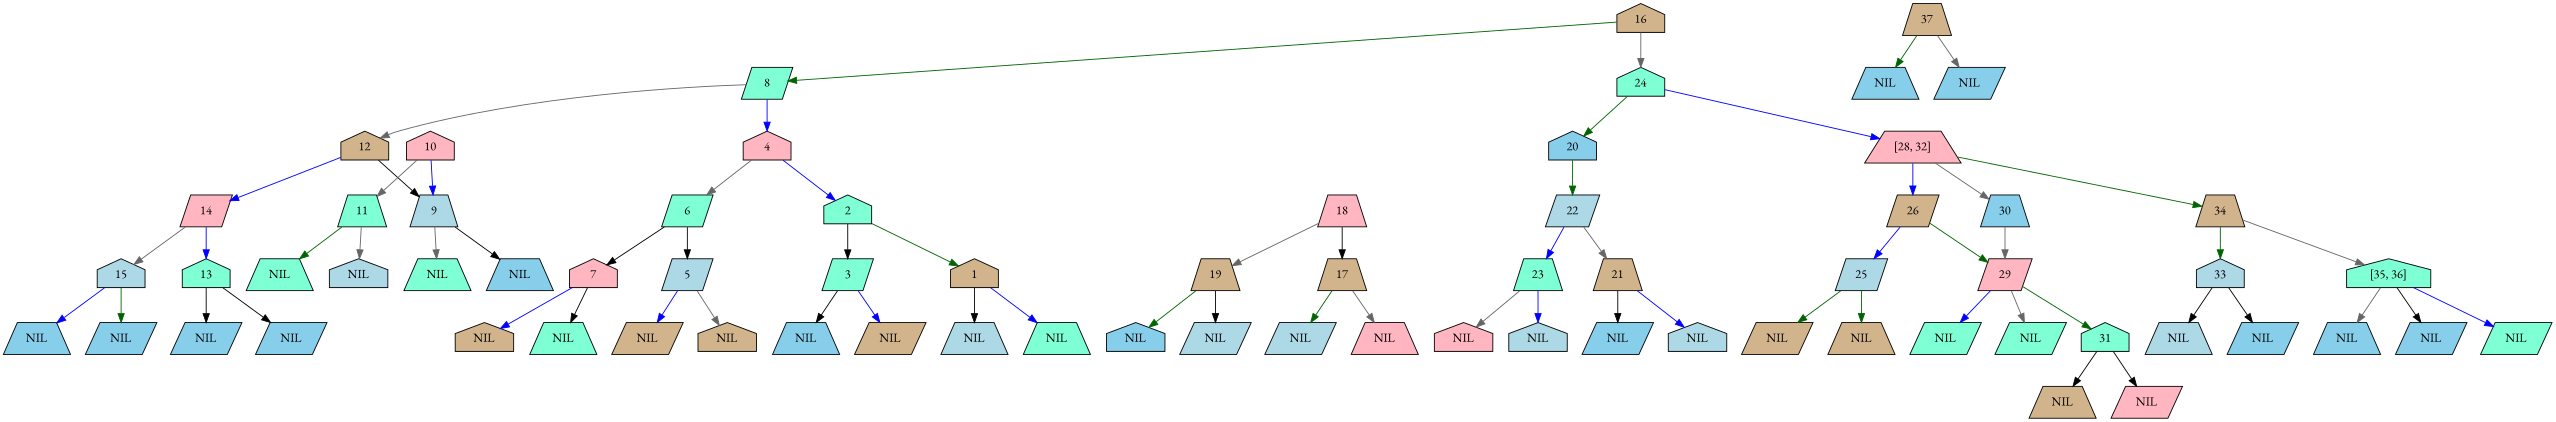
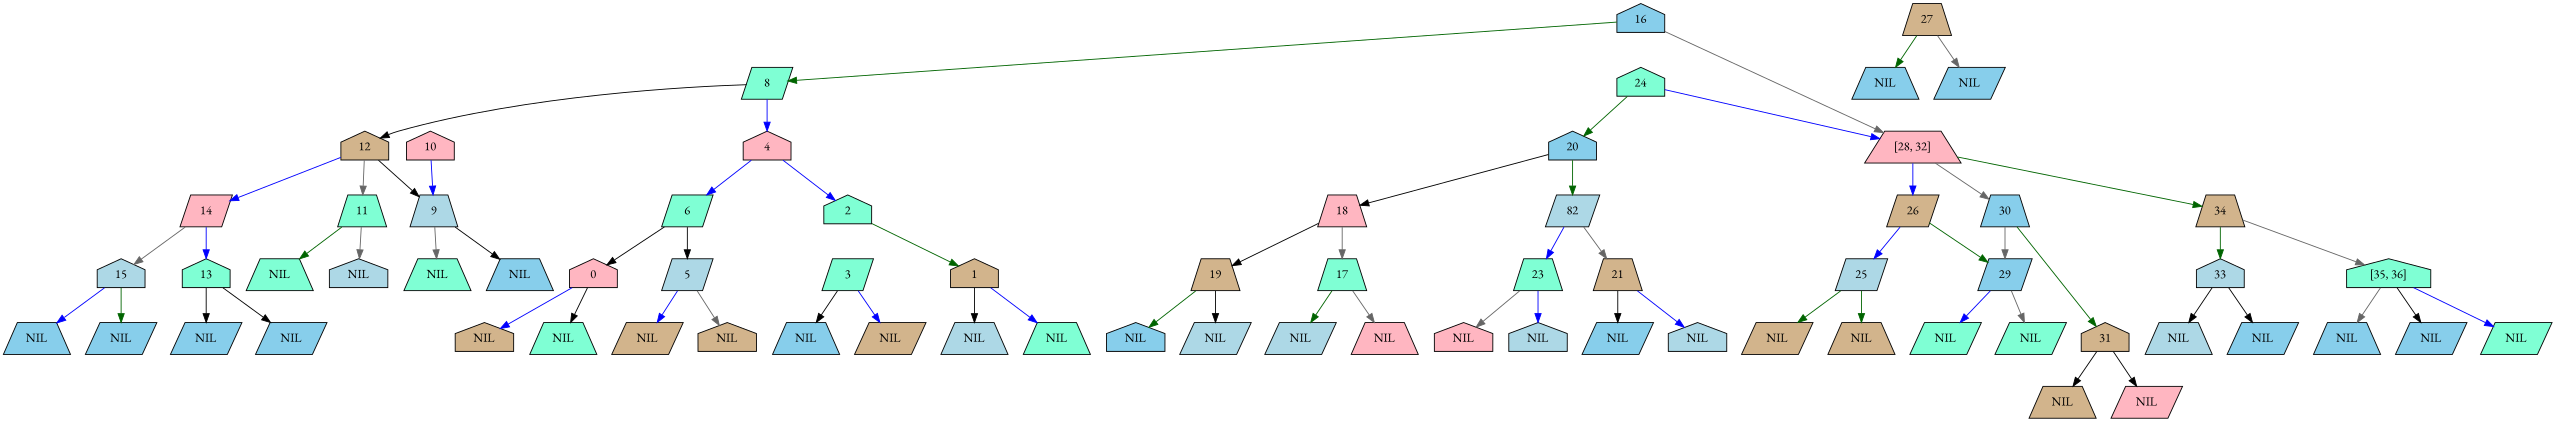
node "16": fillcolor tan -> skyblue
node "37": label "37" -> "27"
edge "16" -> "24": now "16" -> "[28, 32]"
edge "8" -> "12": color gray40 -> black
edge "10" -> "11": now "12" -> "11"
edge "4" -> "6": color gray40 -> blue
edge "20" -> "18": added
node "22": label "22" -> "82"
edge "2" -> "3": removed
edge "18" -> "17": color black -> gray40
edge "18" -> "19": color gray40 -> black
node "7": label "7" -> "0"
node "17": fillcolor tan -> aquamarine
node "29": fillcolor lightpink -> skyblue
edge "29" -> "31": now "30" -> "31"
node "31": fillcolor aquamarine -> tan
